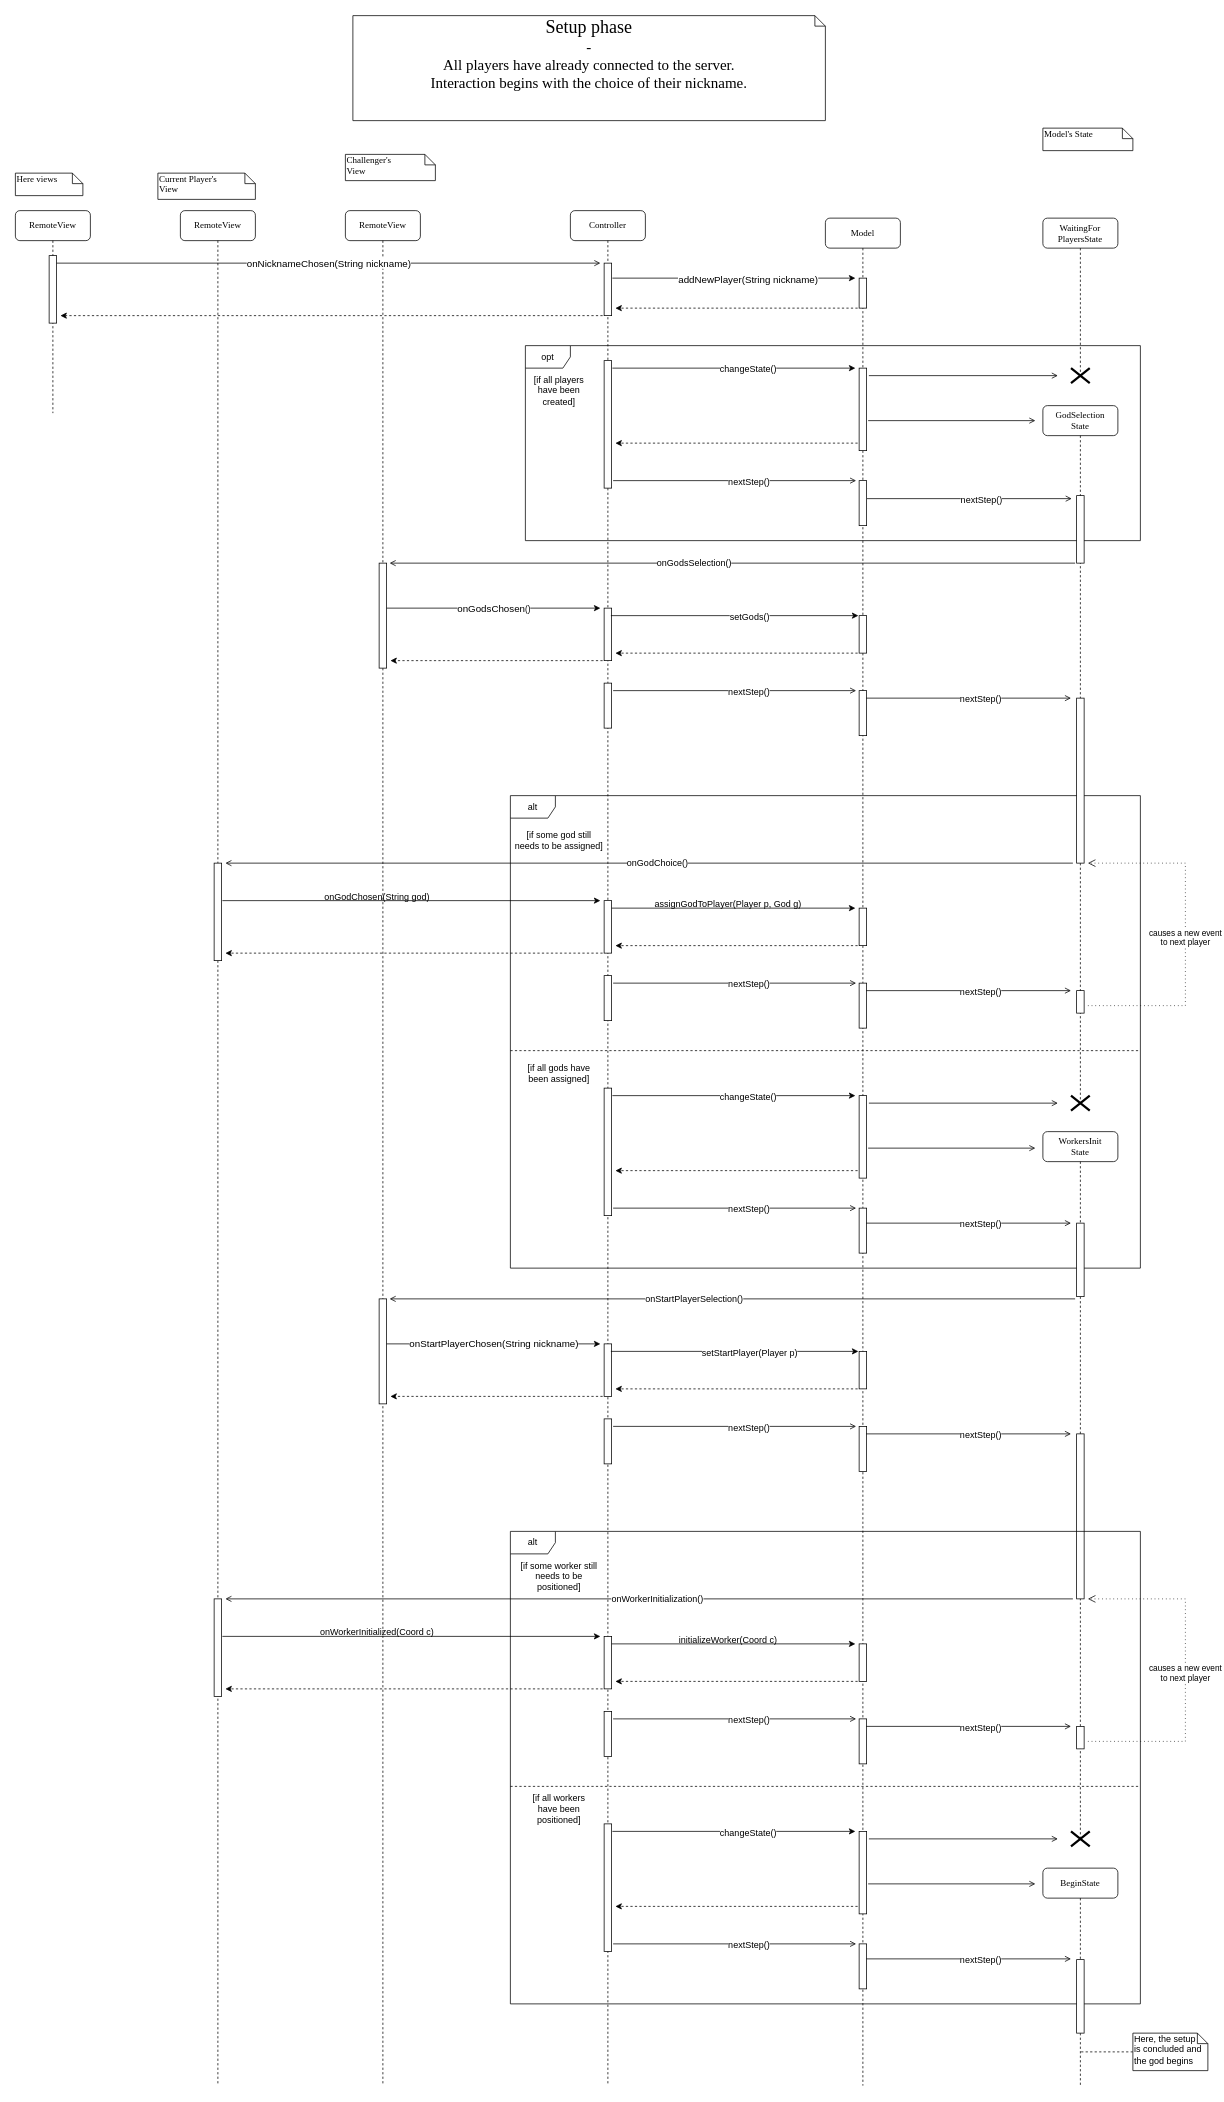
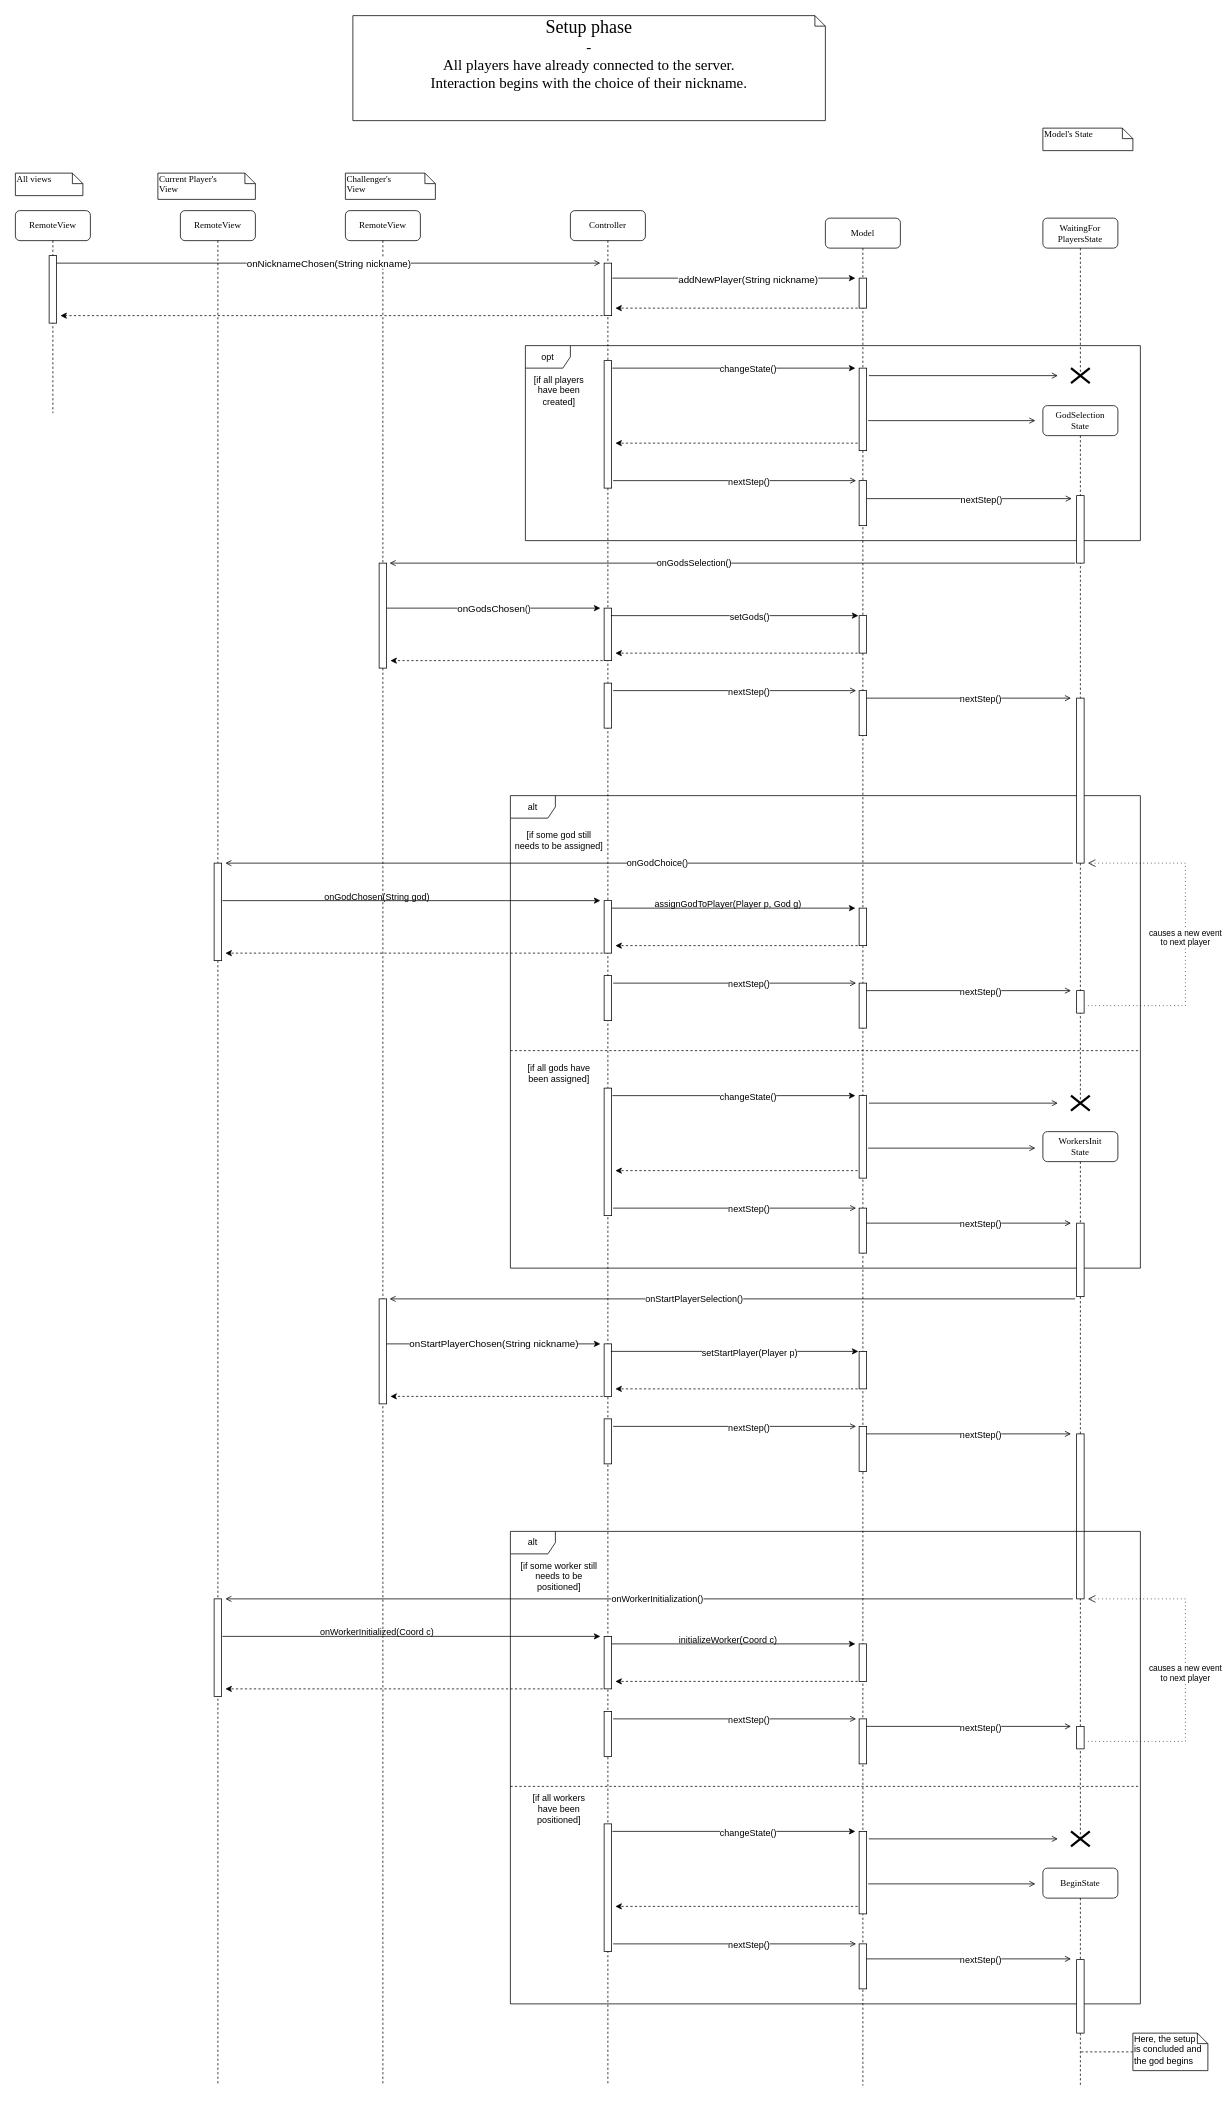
node "Challenger's View": moved (390, 167) -> (390, 186)
node "Here views": label "Here views" -> "All views"
